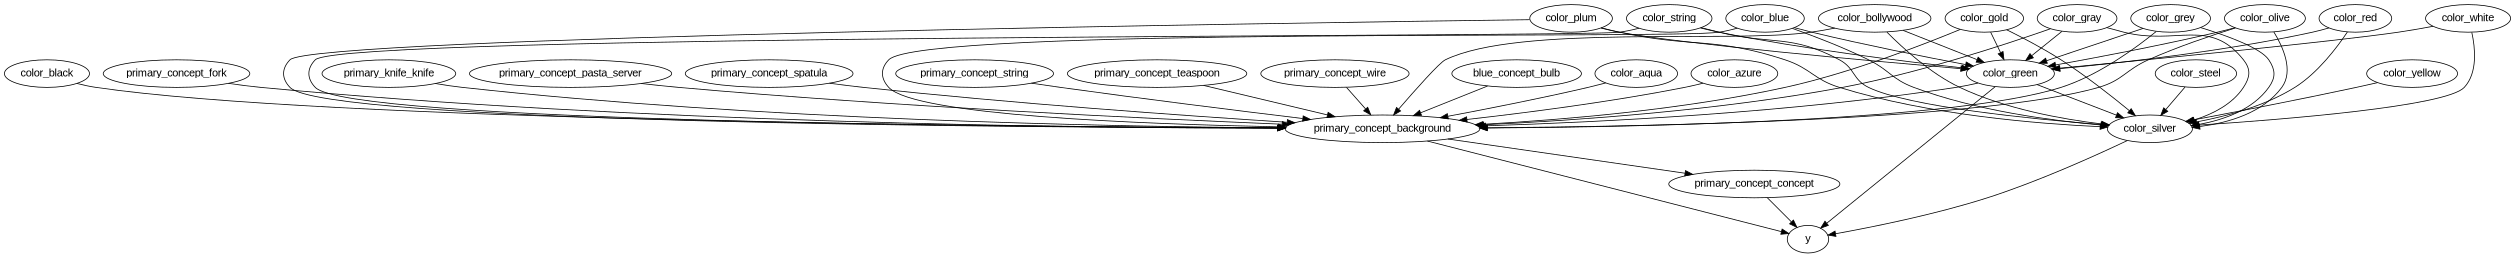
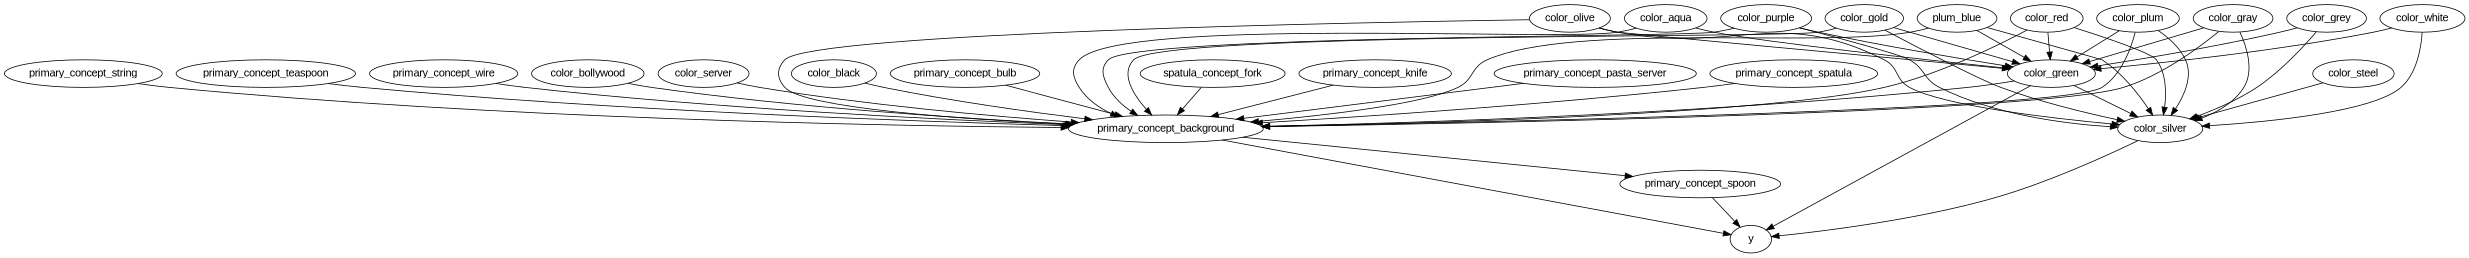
node "color_string": label "color_string" -> "color_purple"
node "color_blue": label "color_blue" -> "plum_blue"
edge "color_bollywood" -> "color_green": now "color_aqua" -> "color_green"
node "primary_concept_fork": label "primary_concept_fork" -> "spatula_concept_fork"
node "primary_knife_knife": label "primary_knife_knife" -> "primary_concept_knife"
node "blue_concept_bulb": label "blue_concept_bulb" -> "primary_concept_bulb"
node "color_azure": label "color_azure" -> "color_server"
node "color_yellow": removed
edge "color_bollywood" -> "color_silver": removed
edge "color_grey" -> "primary_concept_background": now "color_red" -> "primary_concept_background"
node "primary_concept_concept": label "primary_concept_concept" -> "primary_concept_spoon"
